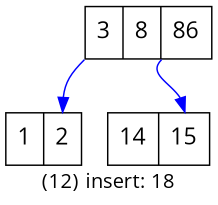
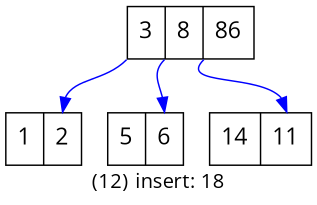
node "14": text "15" -> "11"
node "5": added
